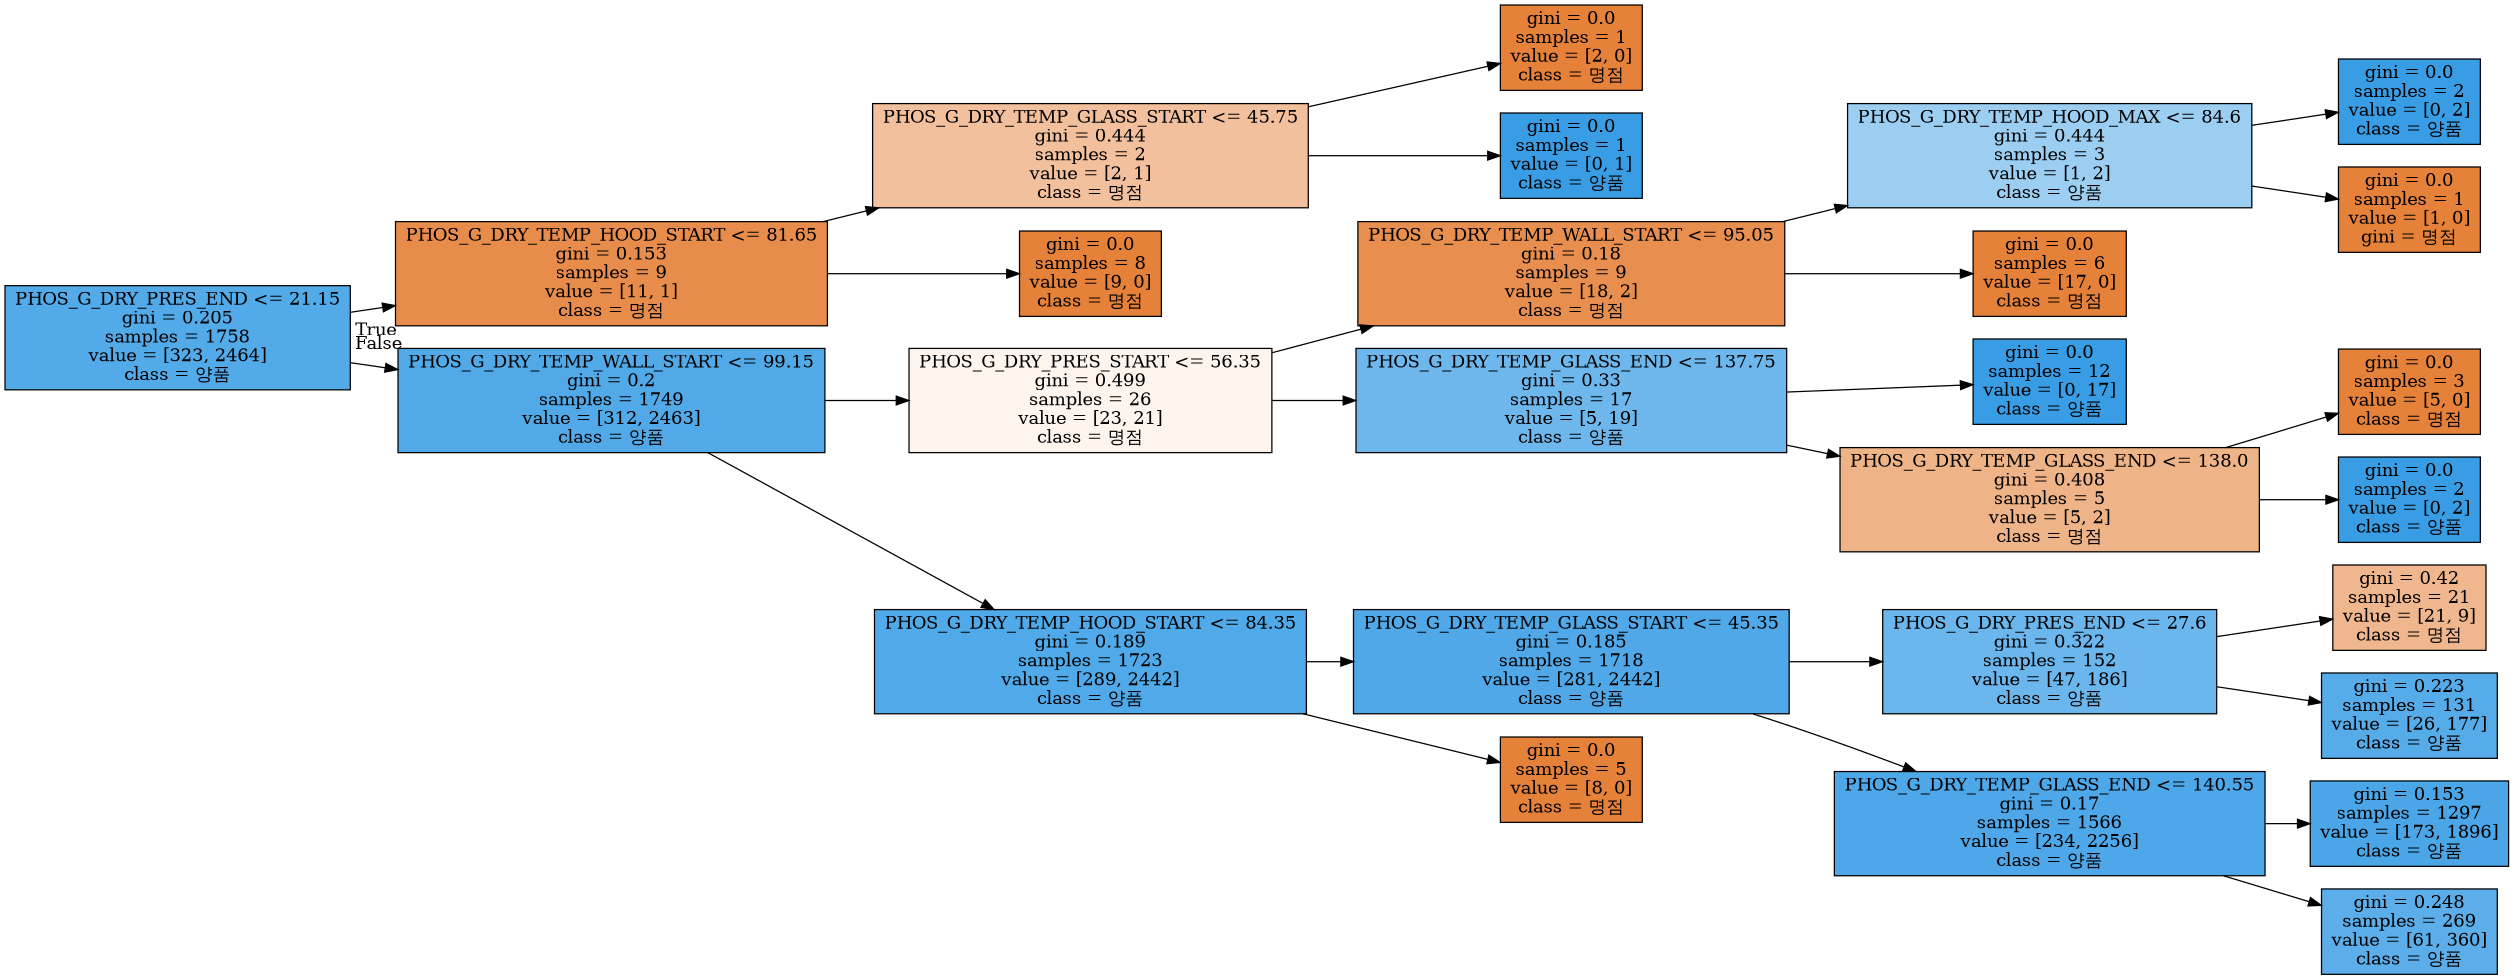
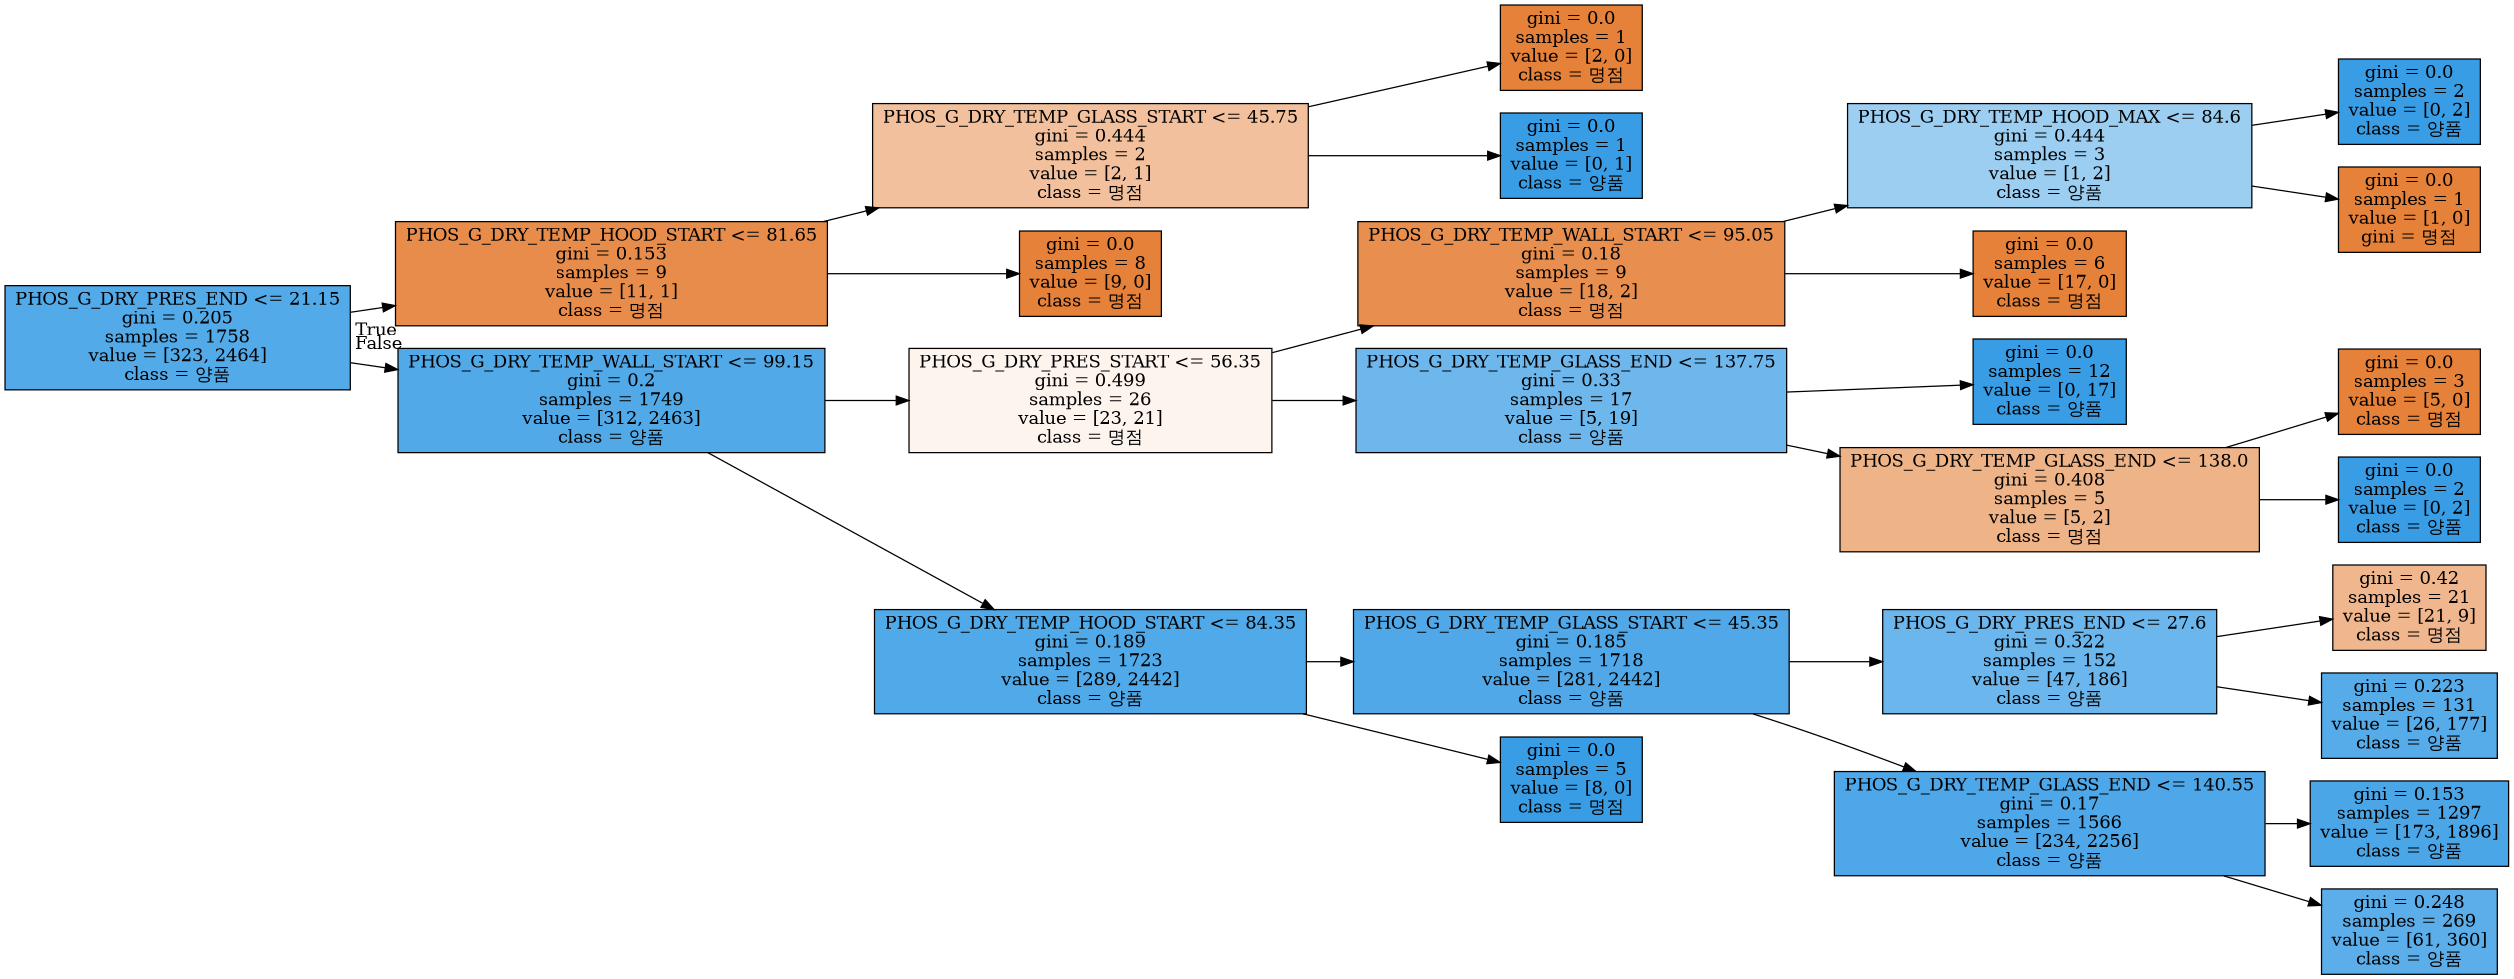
node "gini = 0.0 samples = 5 value = [8, 0] class = 명점": fillcolor #e58139 -> #399de5
